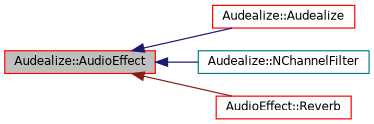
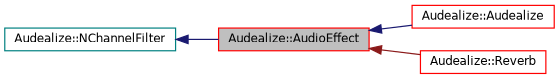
edge "Audealize::NChannelFilter" -> "Audealize::AudioEffect": reversed
node "AudioEffect::Reverb": label "AudioEffect::Reverb" -> "Audealize::Reverb"
